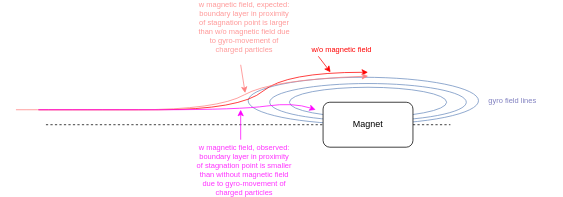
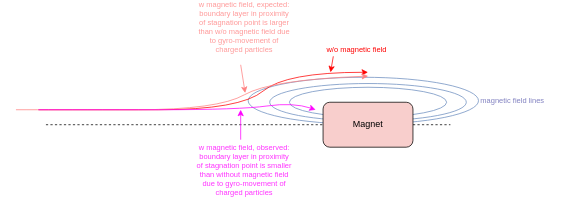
node "w/o magnetic field": moved (342, 50) -> (357, 50)
node "gyro field lines": label "gyro field lines" -> "magnetic field lines"
node "Magnet": fillcolor #ffffff -> #f8cecc
